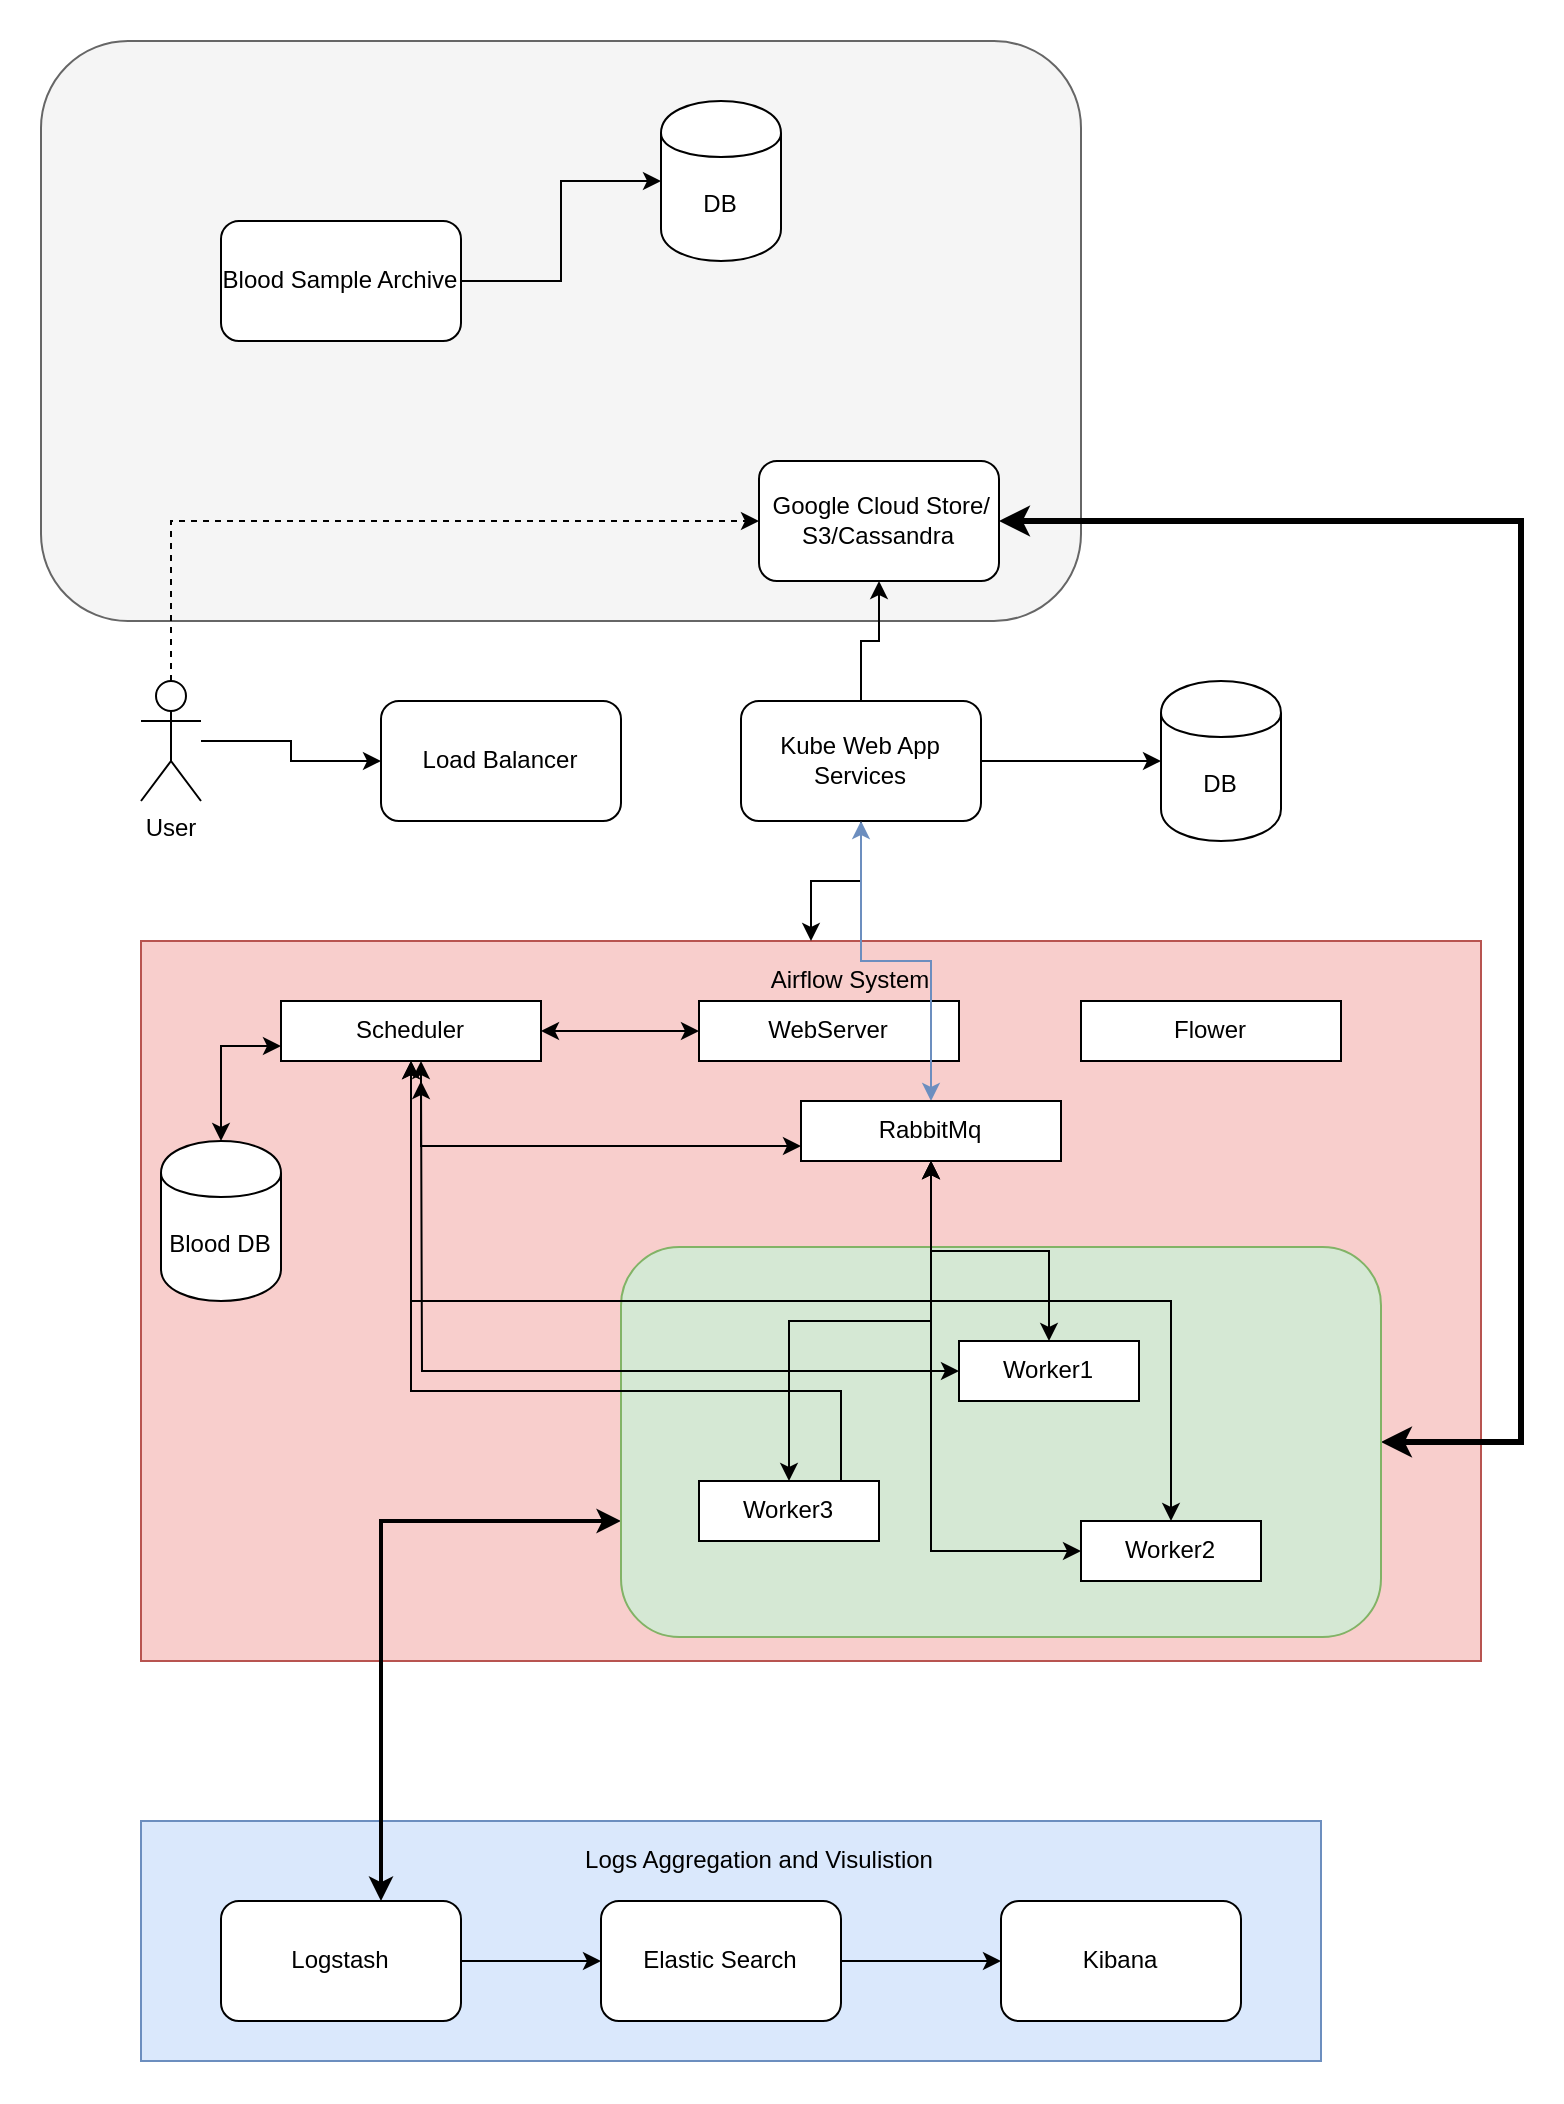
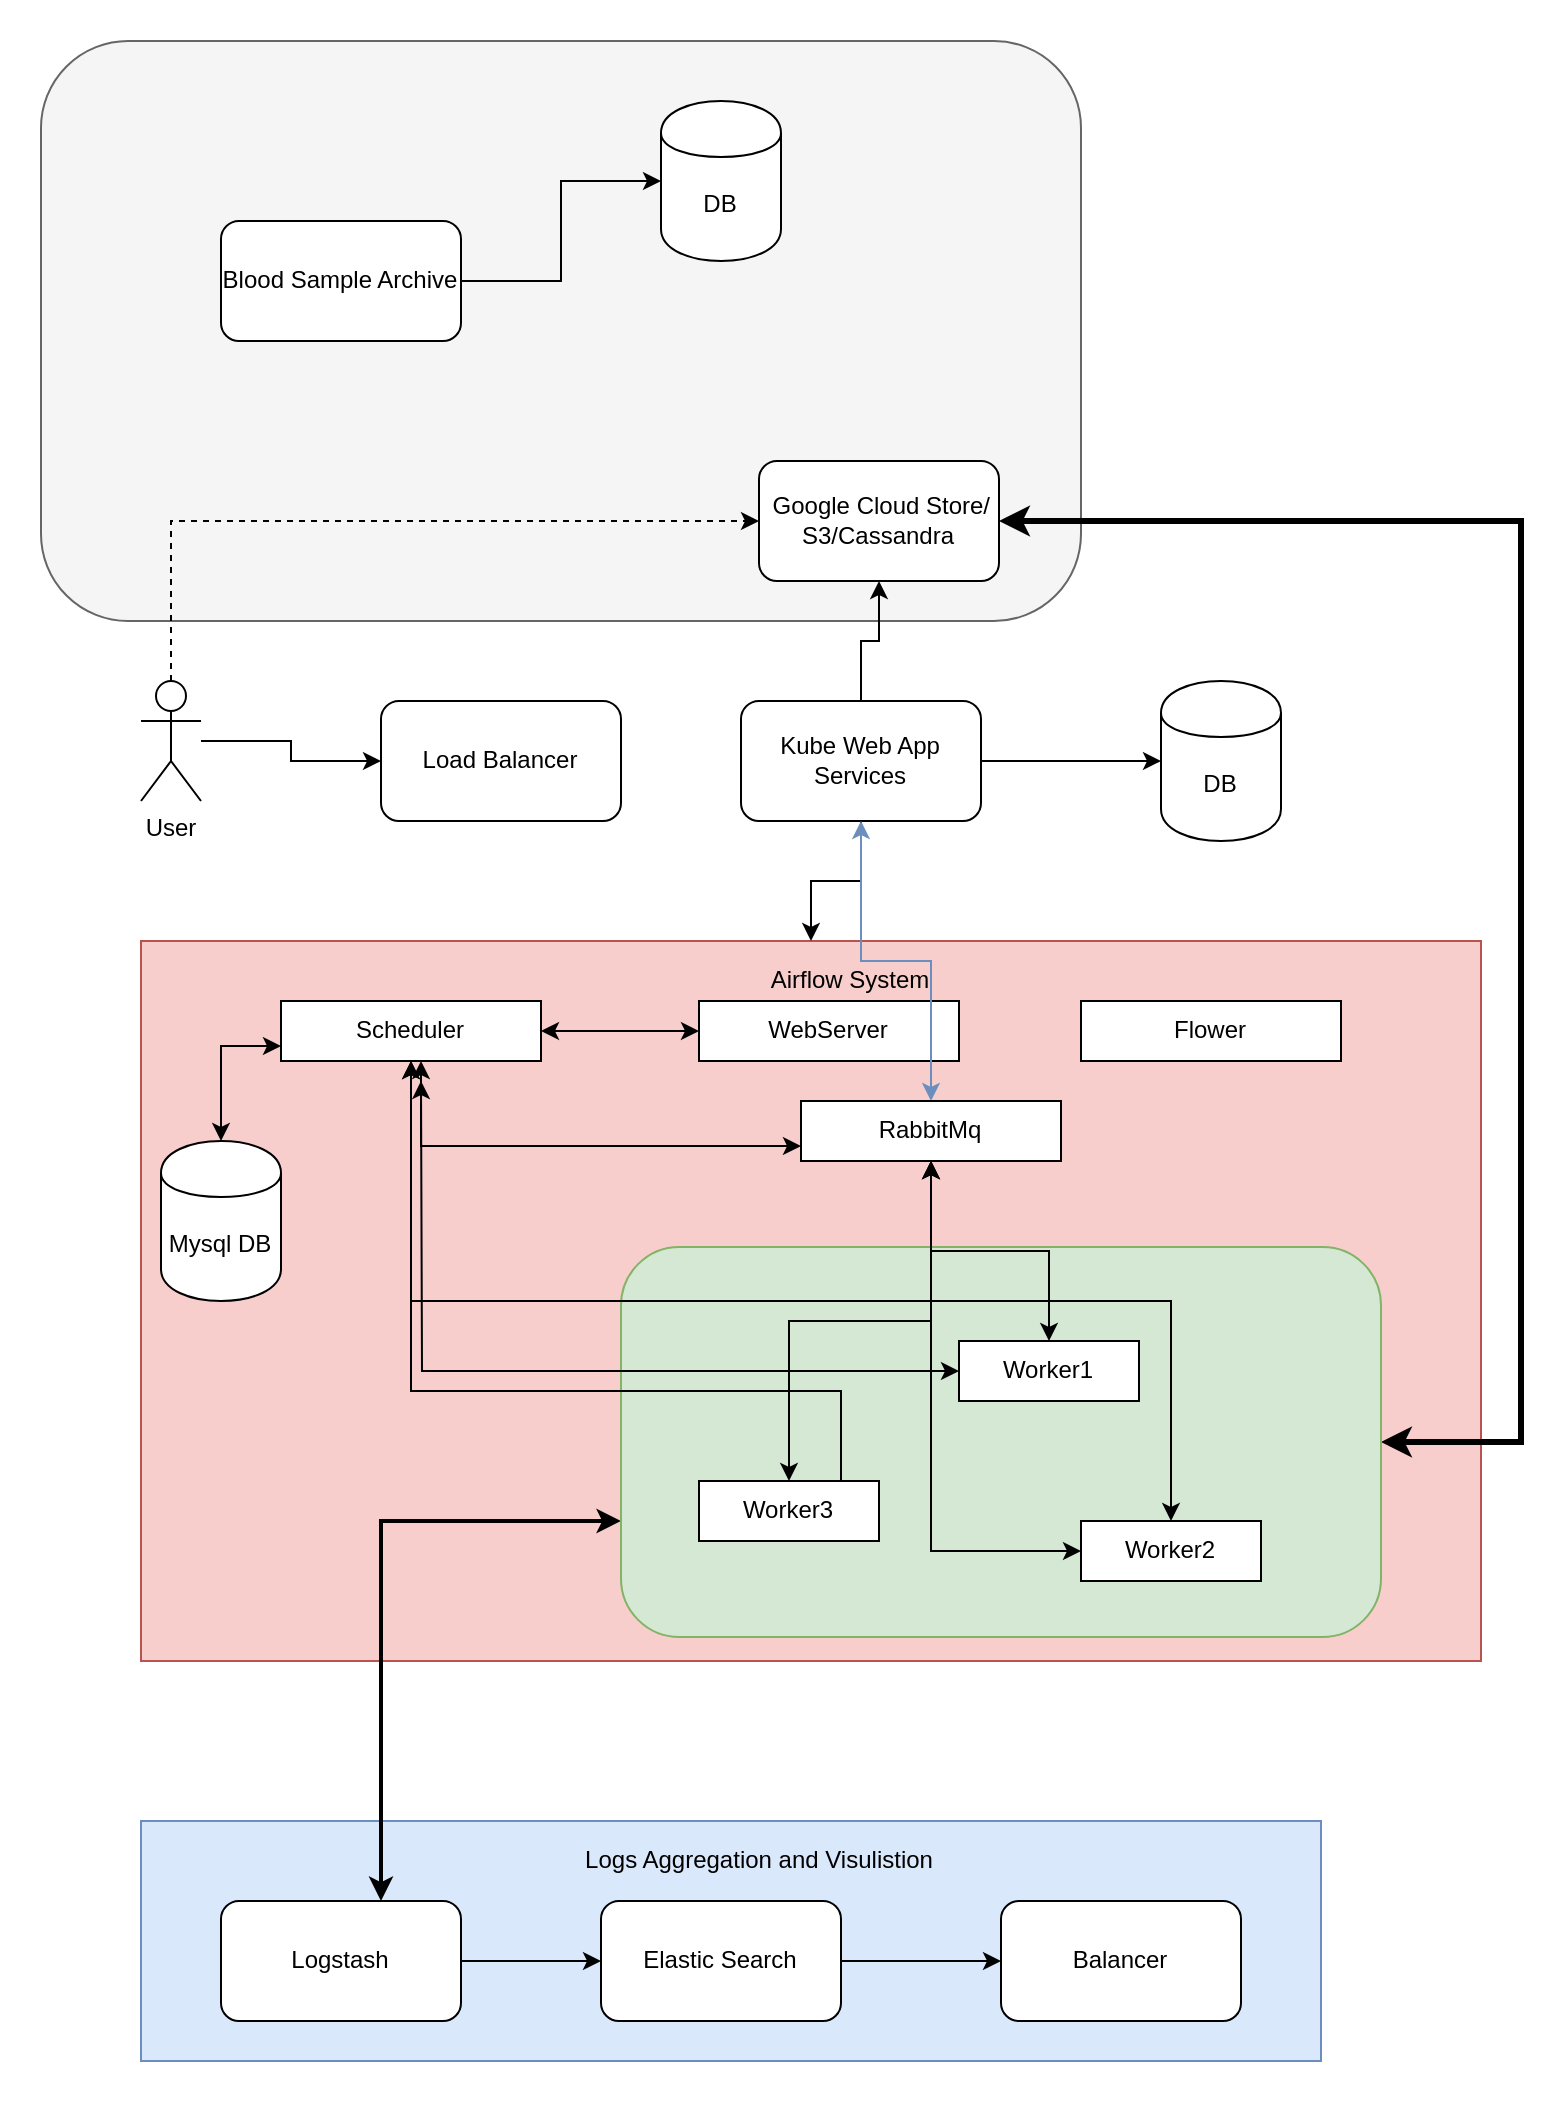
node "Blood DB": label "Blood DB" -> "Mysql DB"
node "Kibana": label "Kibana" -> "Balancer"
